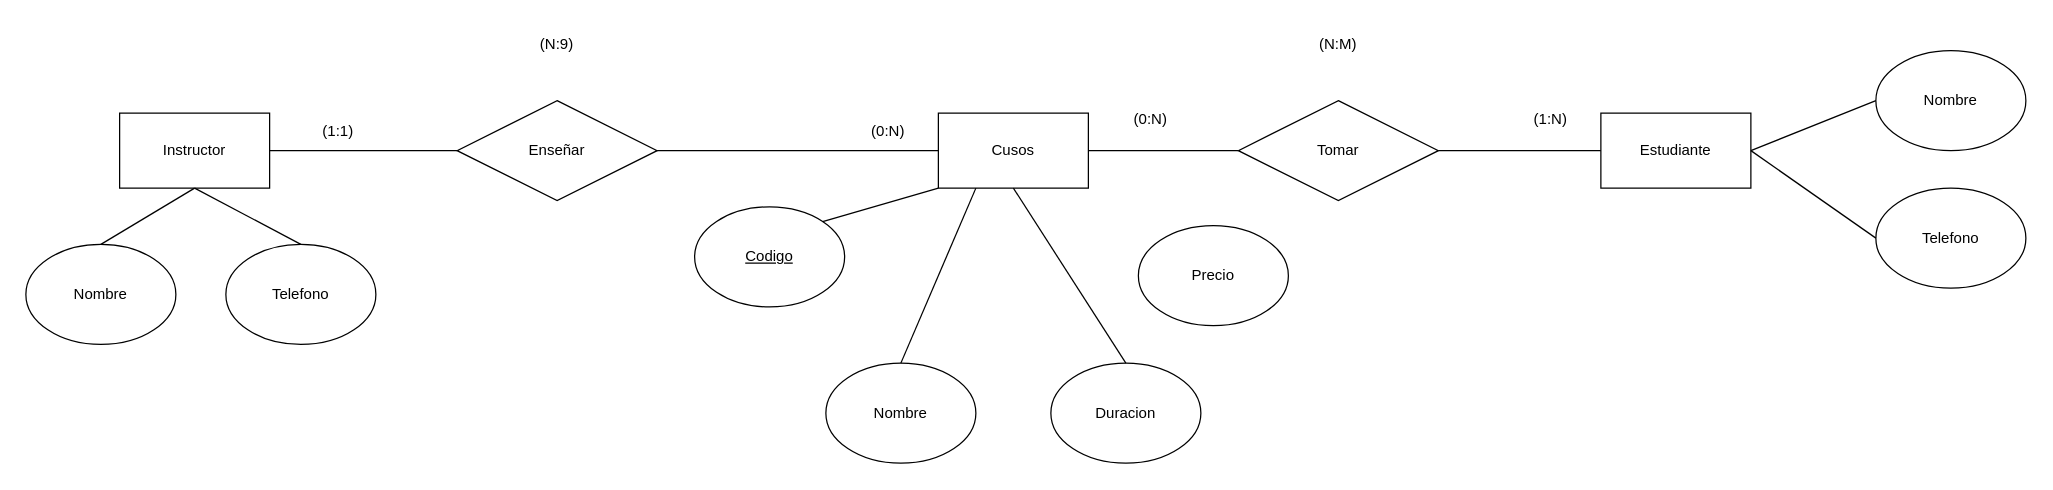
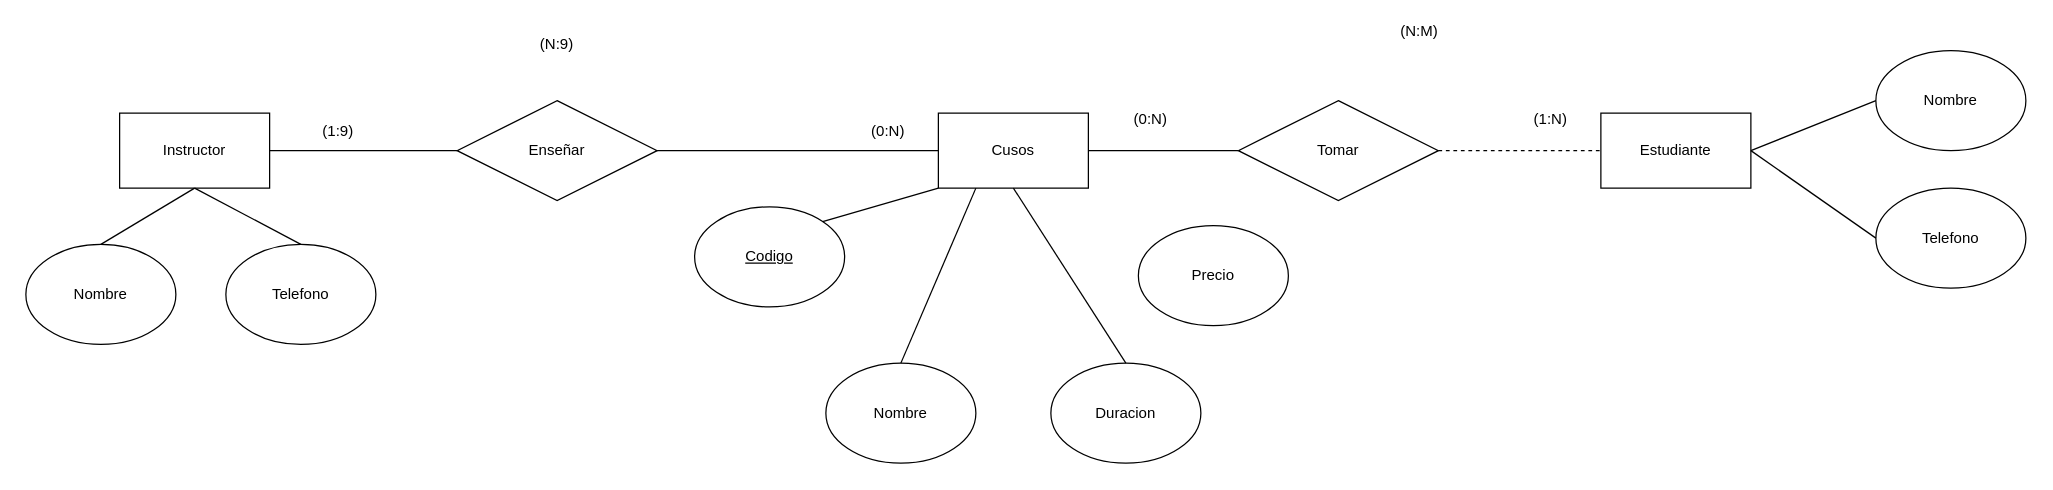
node "(N:M)": moved (1338, 44) -> (1419, 32)
node "(1:1)": label "(1:1)" -> "(1:9)"
edge "Tomar" -- "Estudiante": style solid -> dashed
